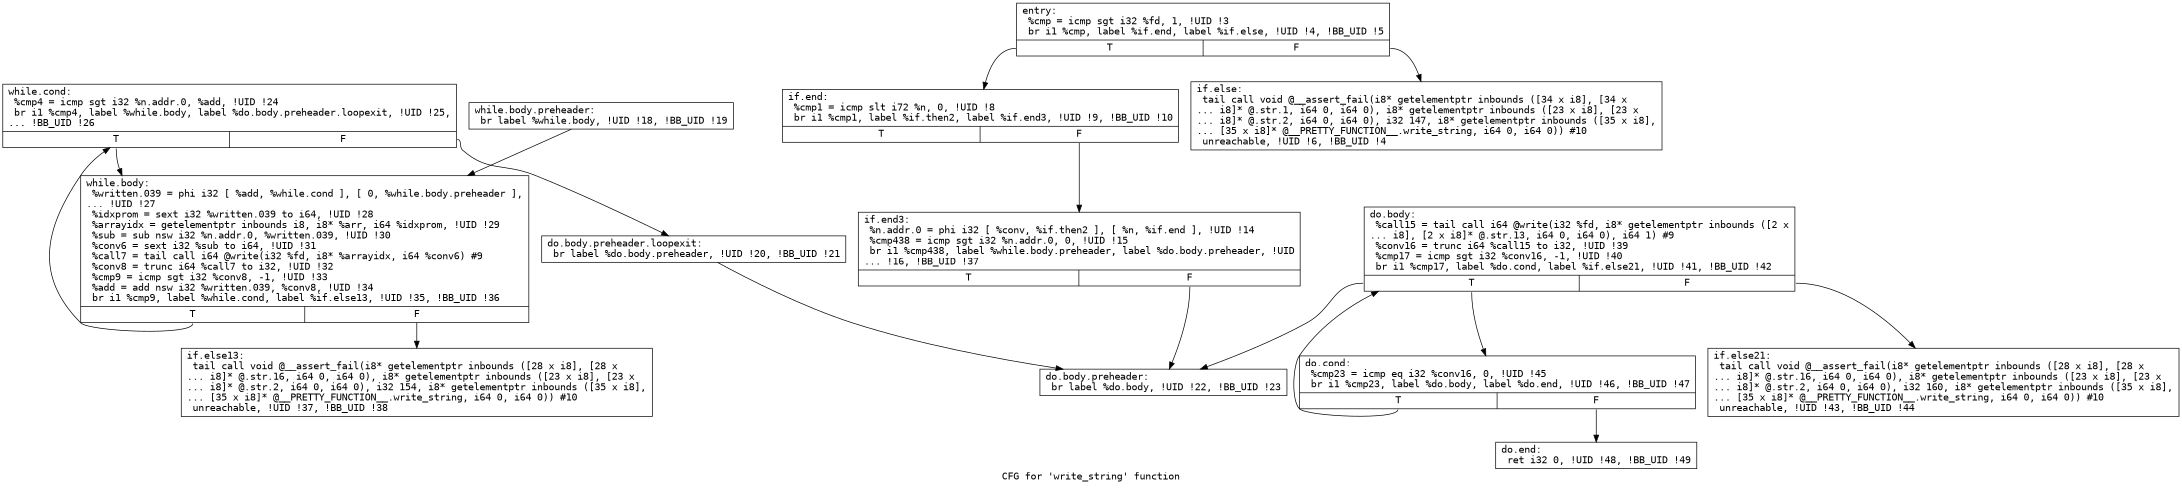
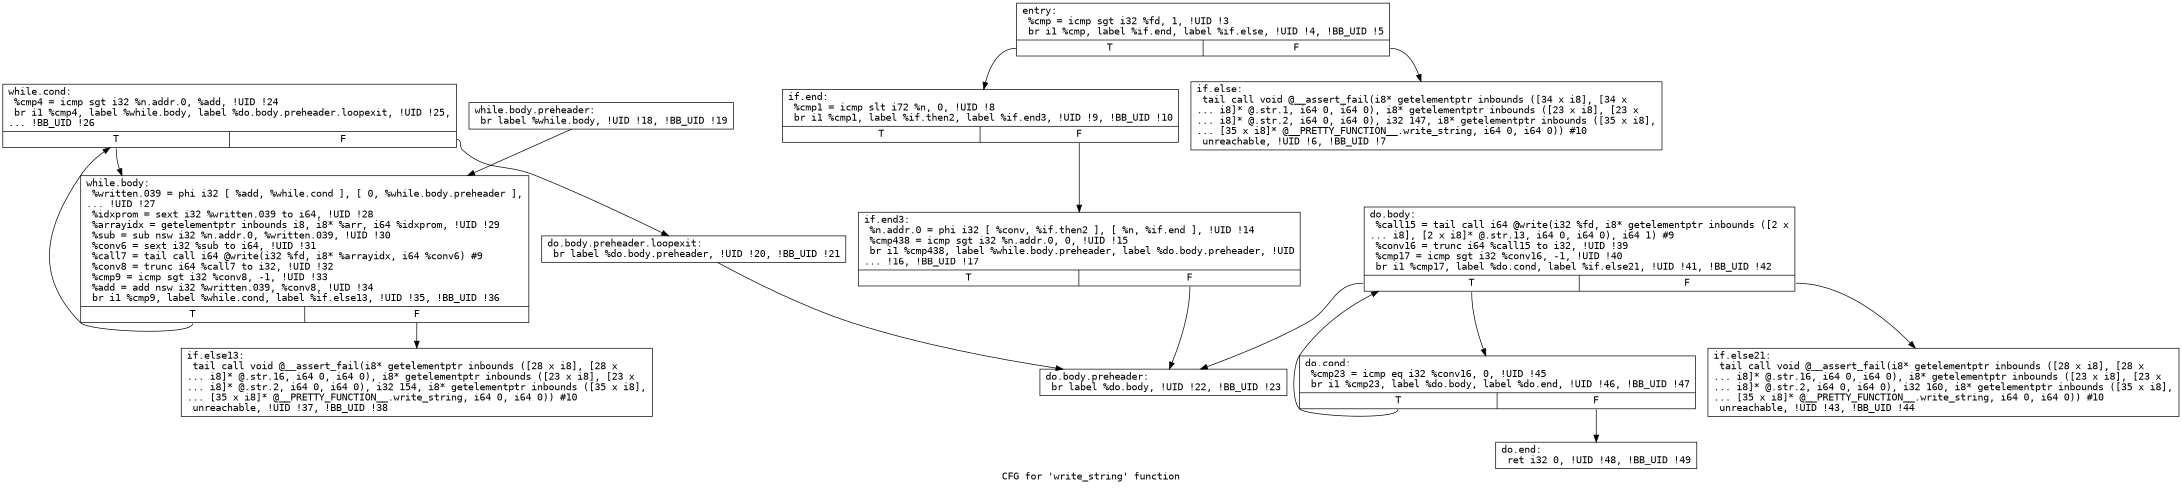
node "if.else:": text "unreachable, !UID !6, !BB_UID !4" -> "unreachable, !UID !6, !BB_UID !7"
node "if.end3:": text "... !16, !BB_UID !37" -> "... !16, !BB_UID !17"
